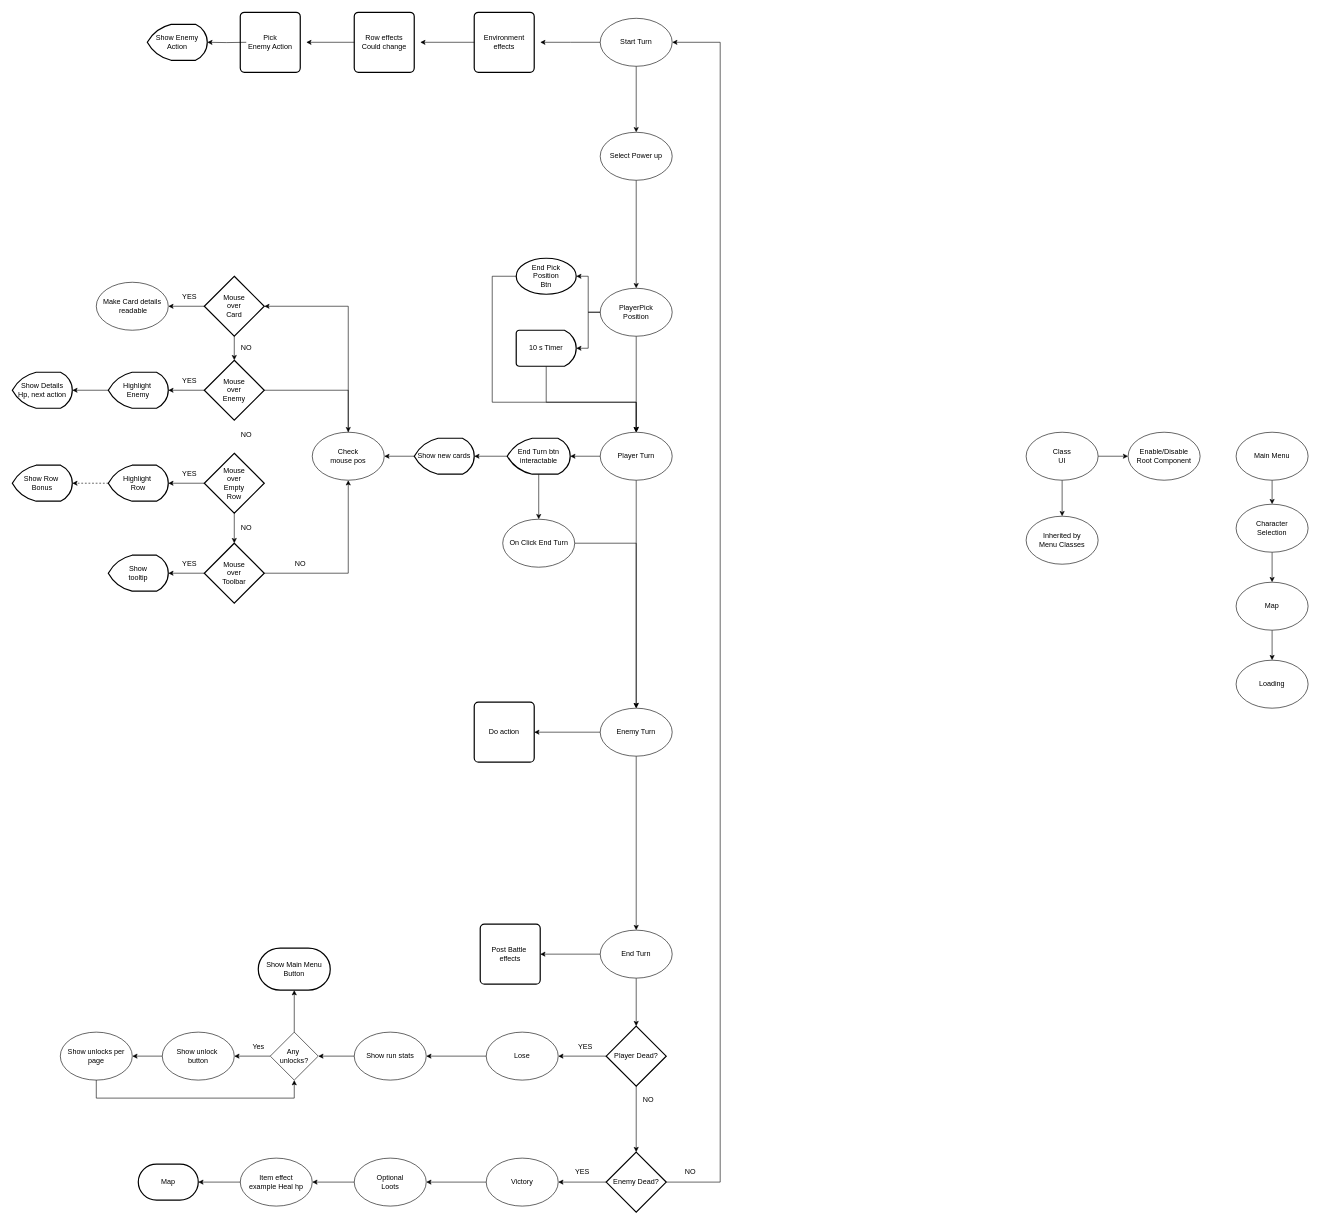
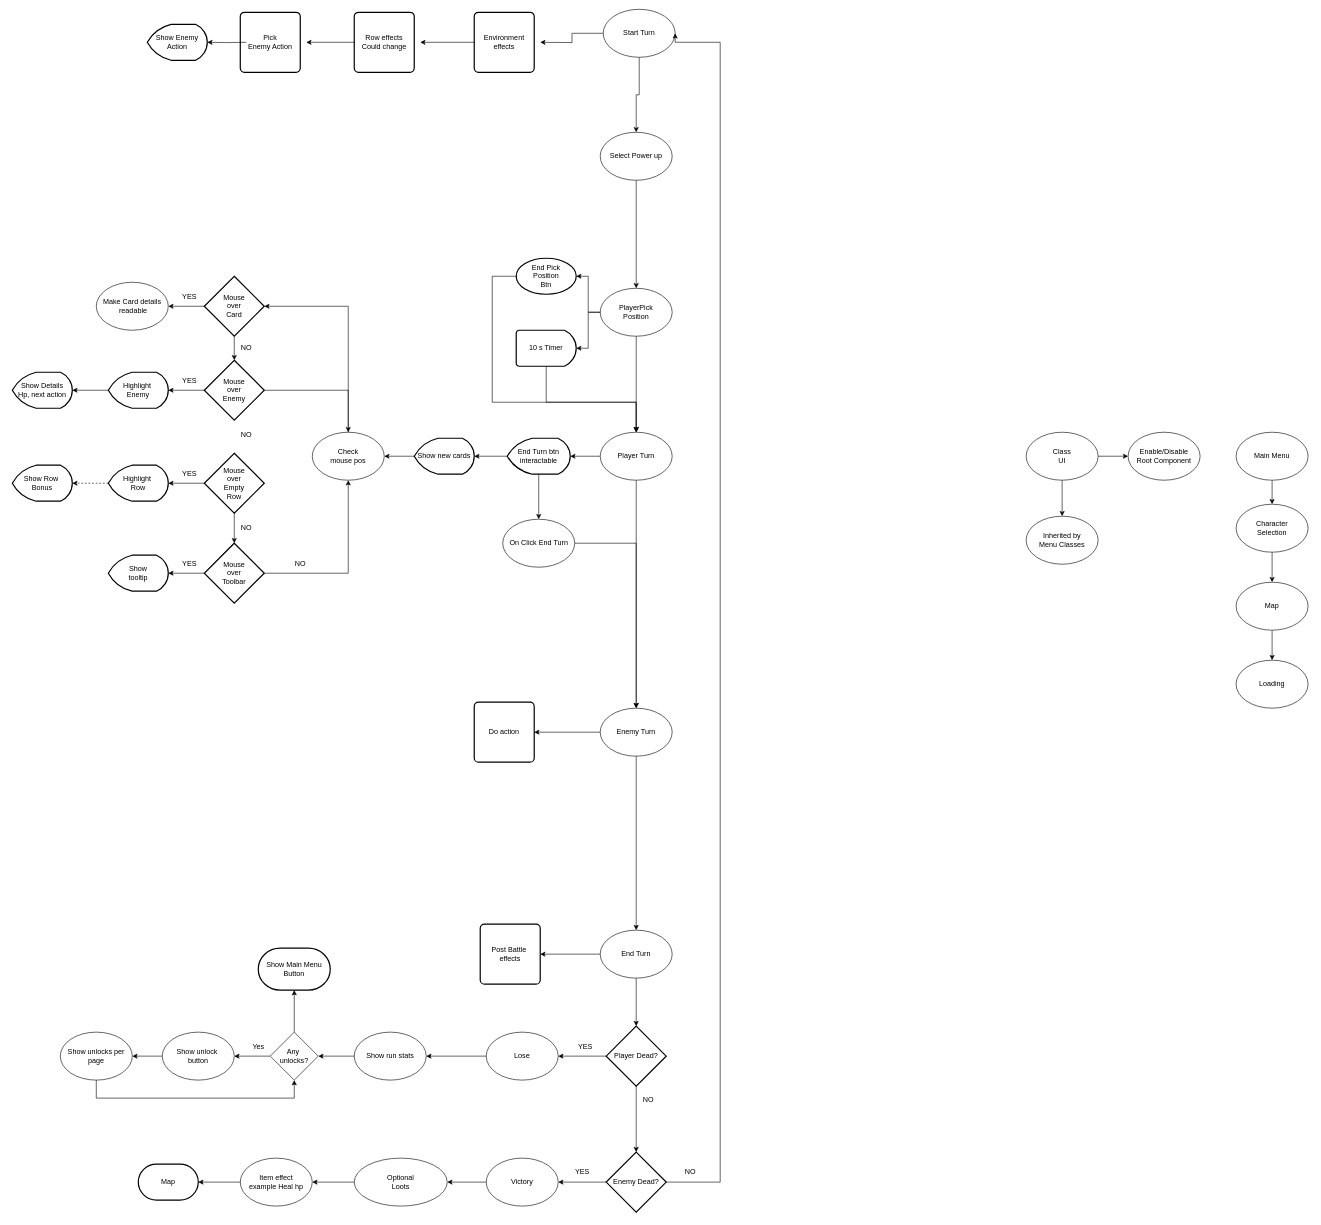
node "Start Turn": moved (636, 42) -> (639, 33)
node "Optional Loots": size 72x48 -> 93x48
